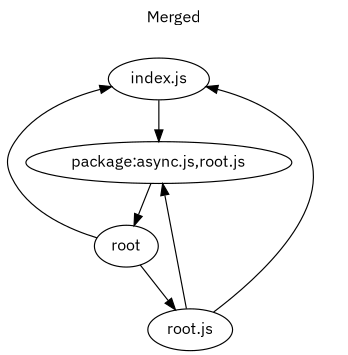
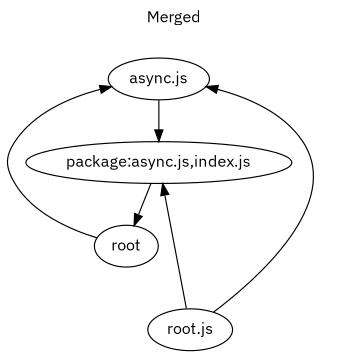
node "index.js": label "index.js" -> "async.js"
node "package:async.js,root.js": label "package:async.js,root.js" -> "package:async.js,index.js"
edge "root" -> "root.js": removed
